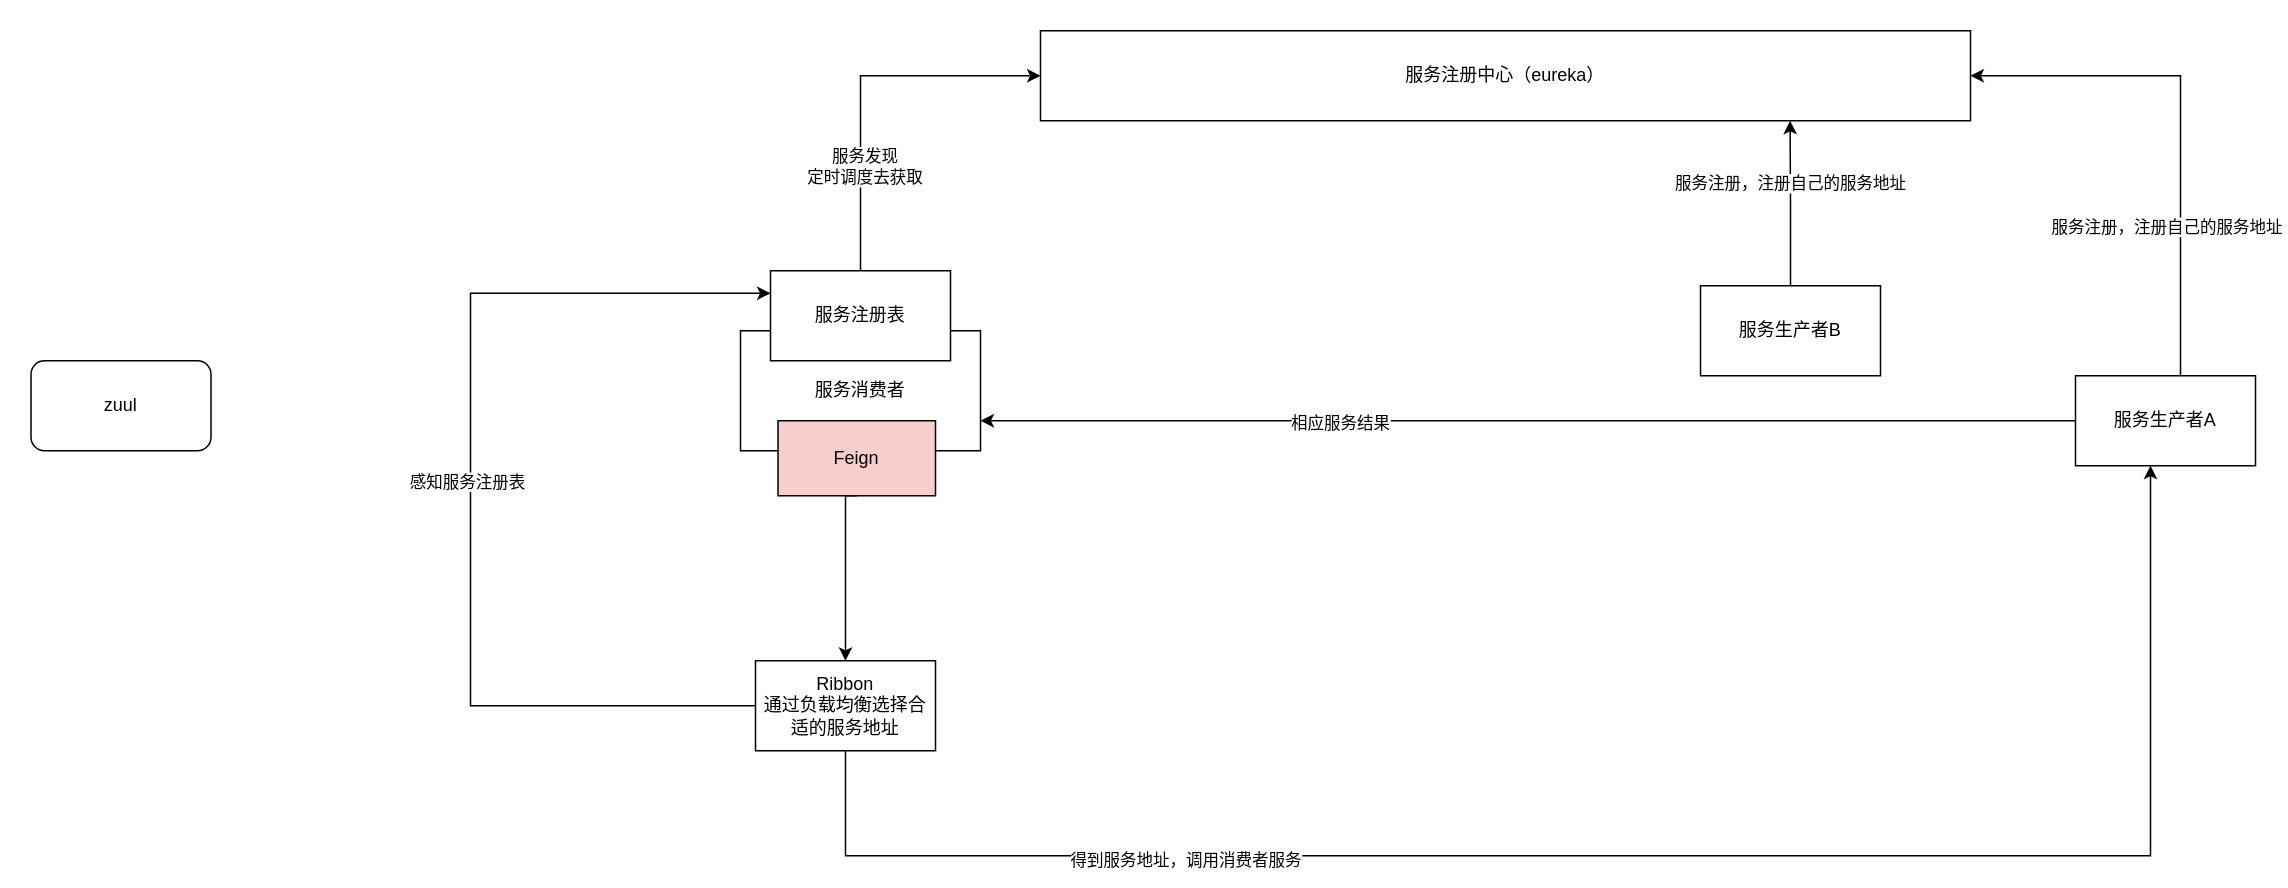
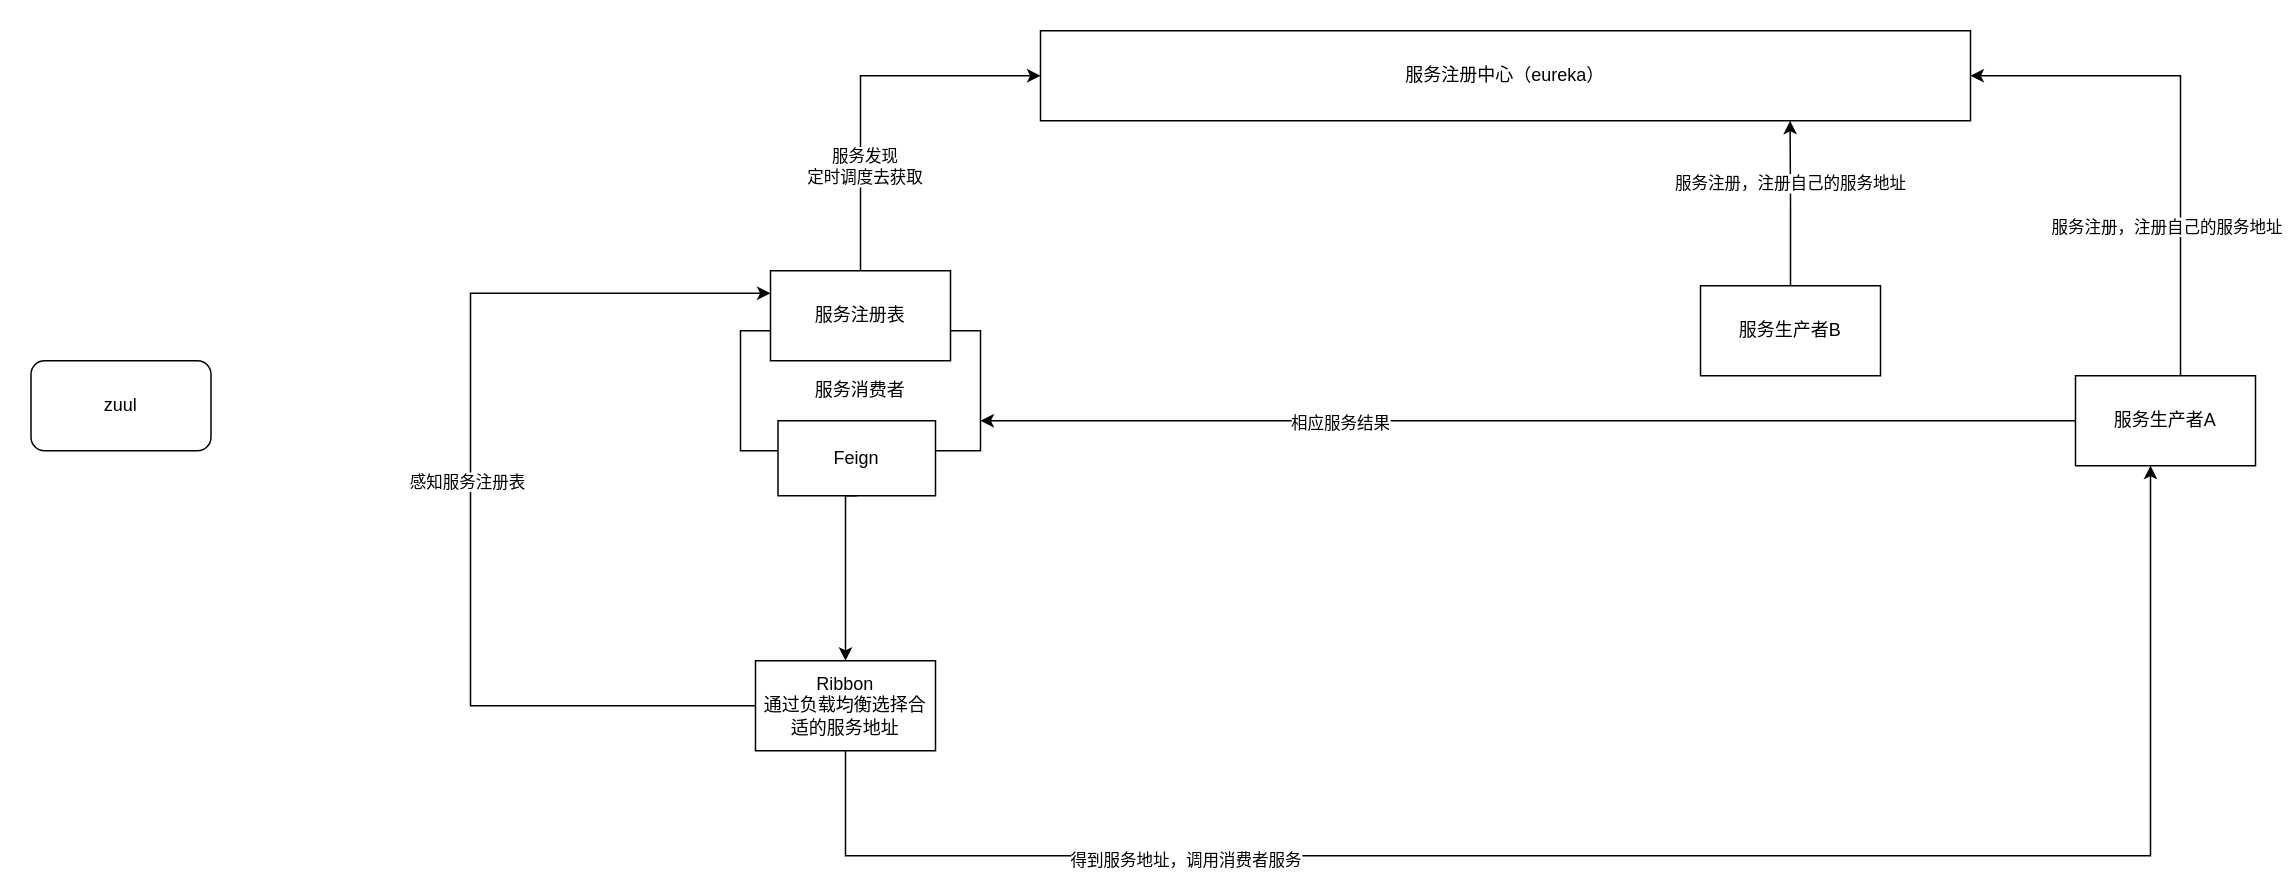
node "Feign": fillcolor #f8cecc -> #ffffff
